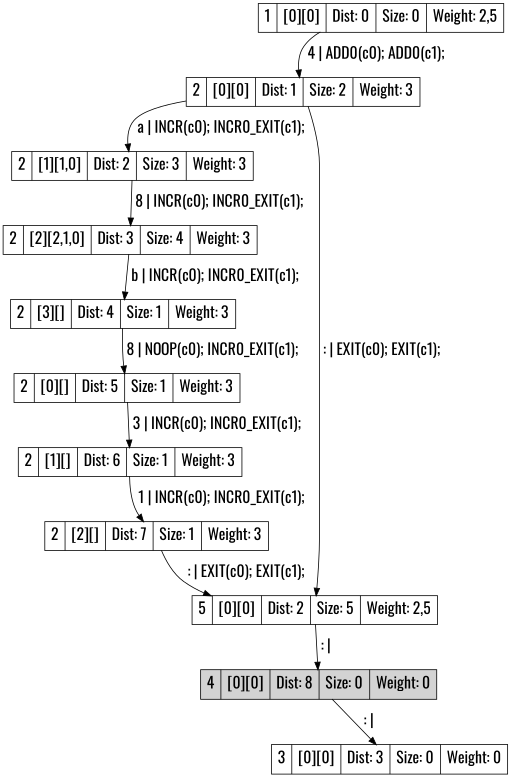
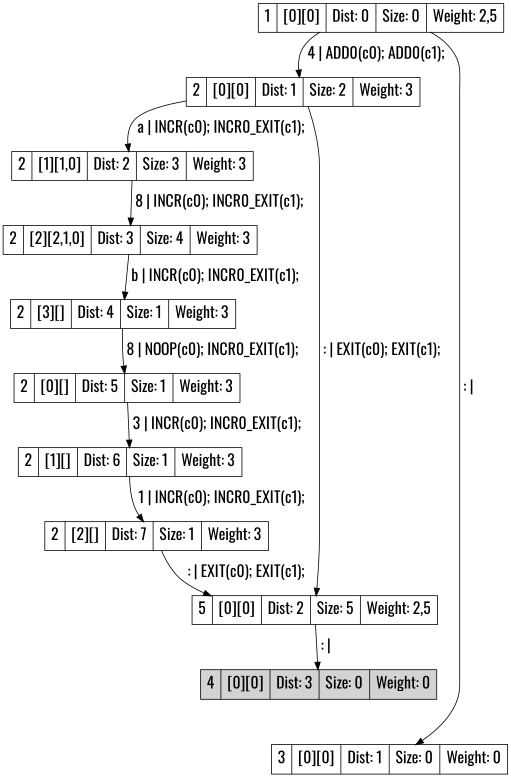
node "4": text "Dist: 8" -> "Dist: 3"
edge "4" -> "3": now "1" -> "3"
node "3": text "Dist: 3" -> "Dist: 1"
